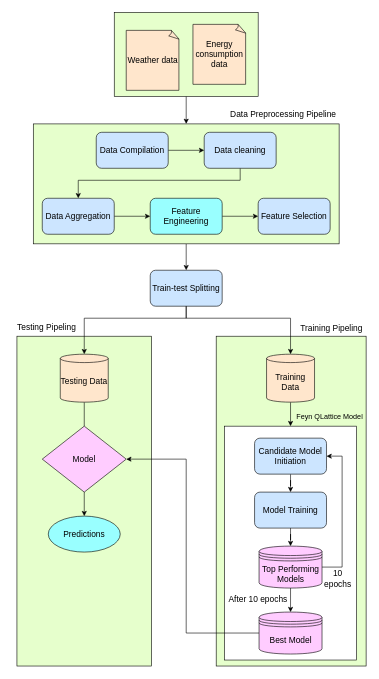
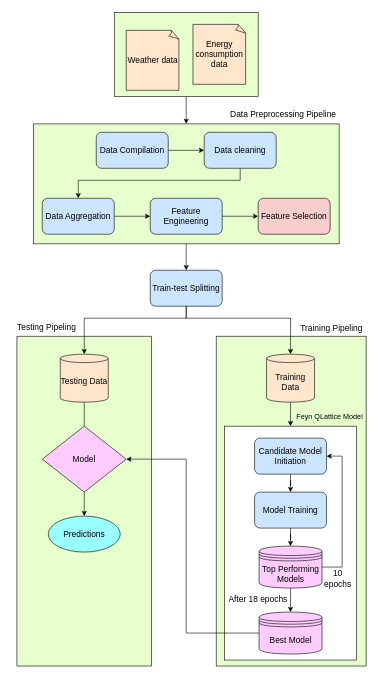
node "Feature Engineering": fillcolor #99ffff -> #cce5ff
node "Feature Selection": fillcolor #cce5ff -> #f8cecc
node "After 10 epochs": label "After 10 epochs" -> "After 18 epochs"
